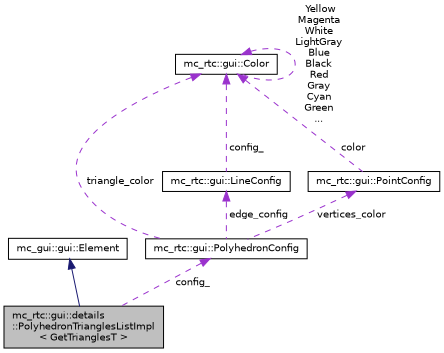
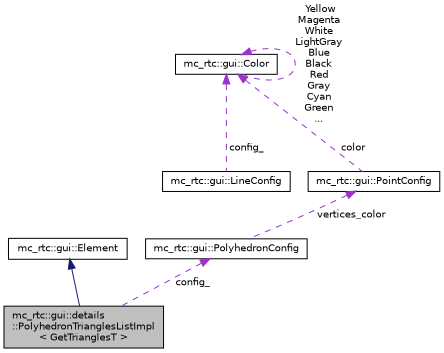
edge "mc_rtc::gui::PolyhedronConfig" -> "mc_rtc::gui::Color": removed, label "triangle_color"
edge "mc_rtc::gui::PolyhedronConfig" -> "mc_rtc::gui::LineConfig": removed, label "edge_config"
node "mc_gui::gui::Element": label "mc_gui::gui::Element" -> "mc_rtc::gui::Element"
